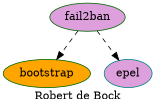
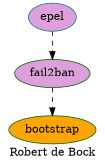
edge "fail2ban" -> "epel": reversed
